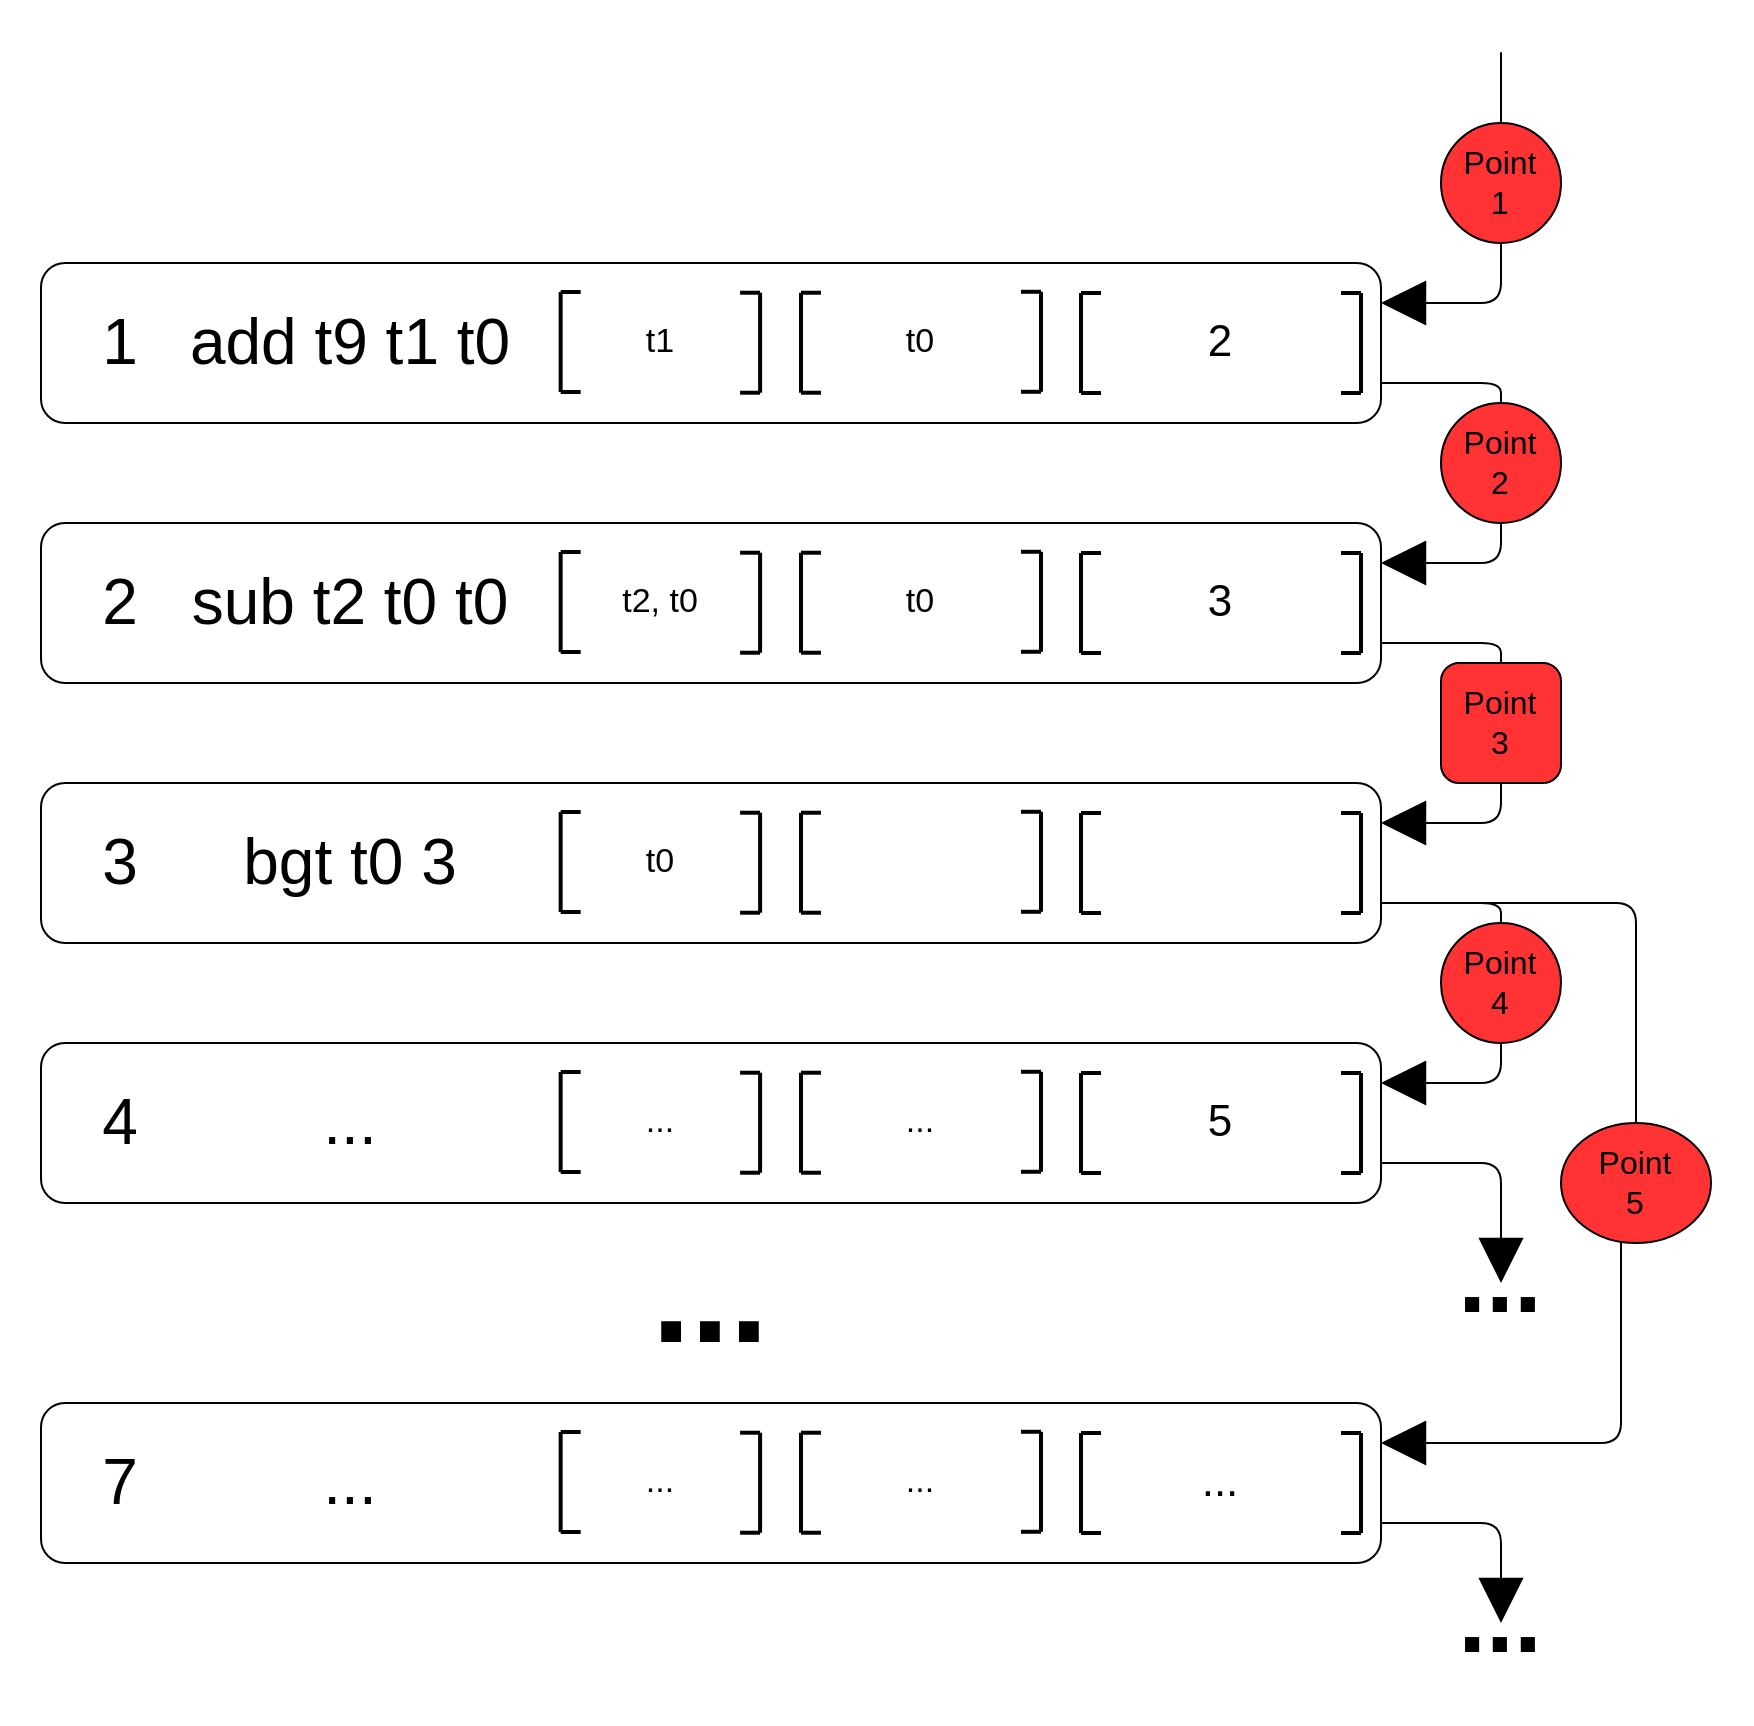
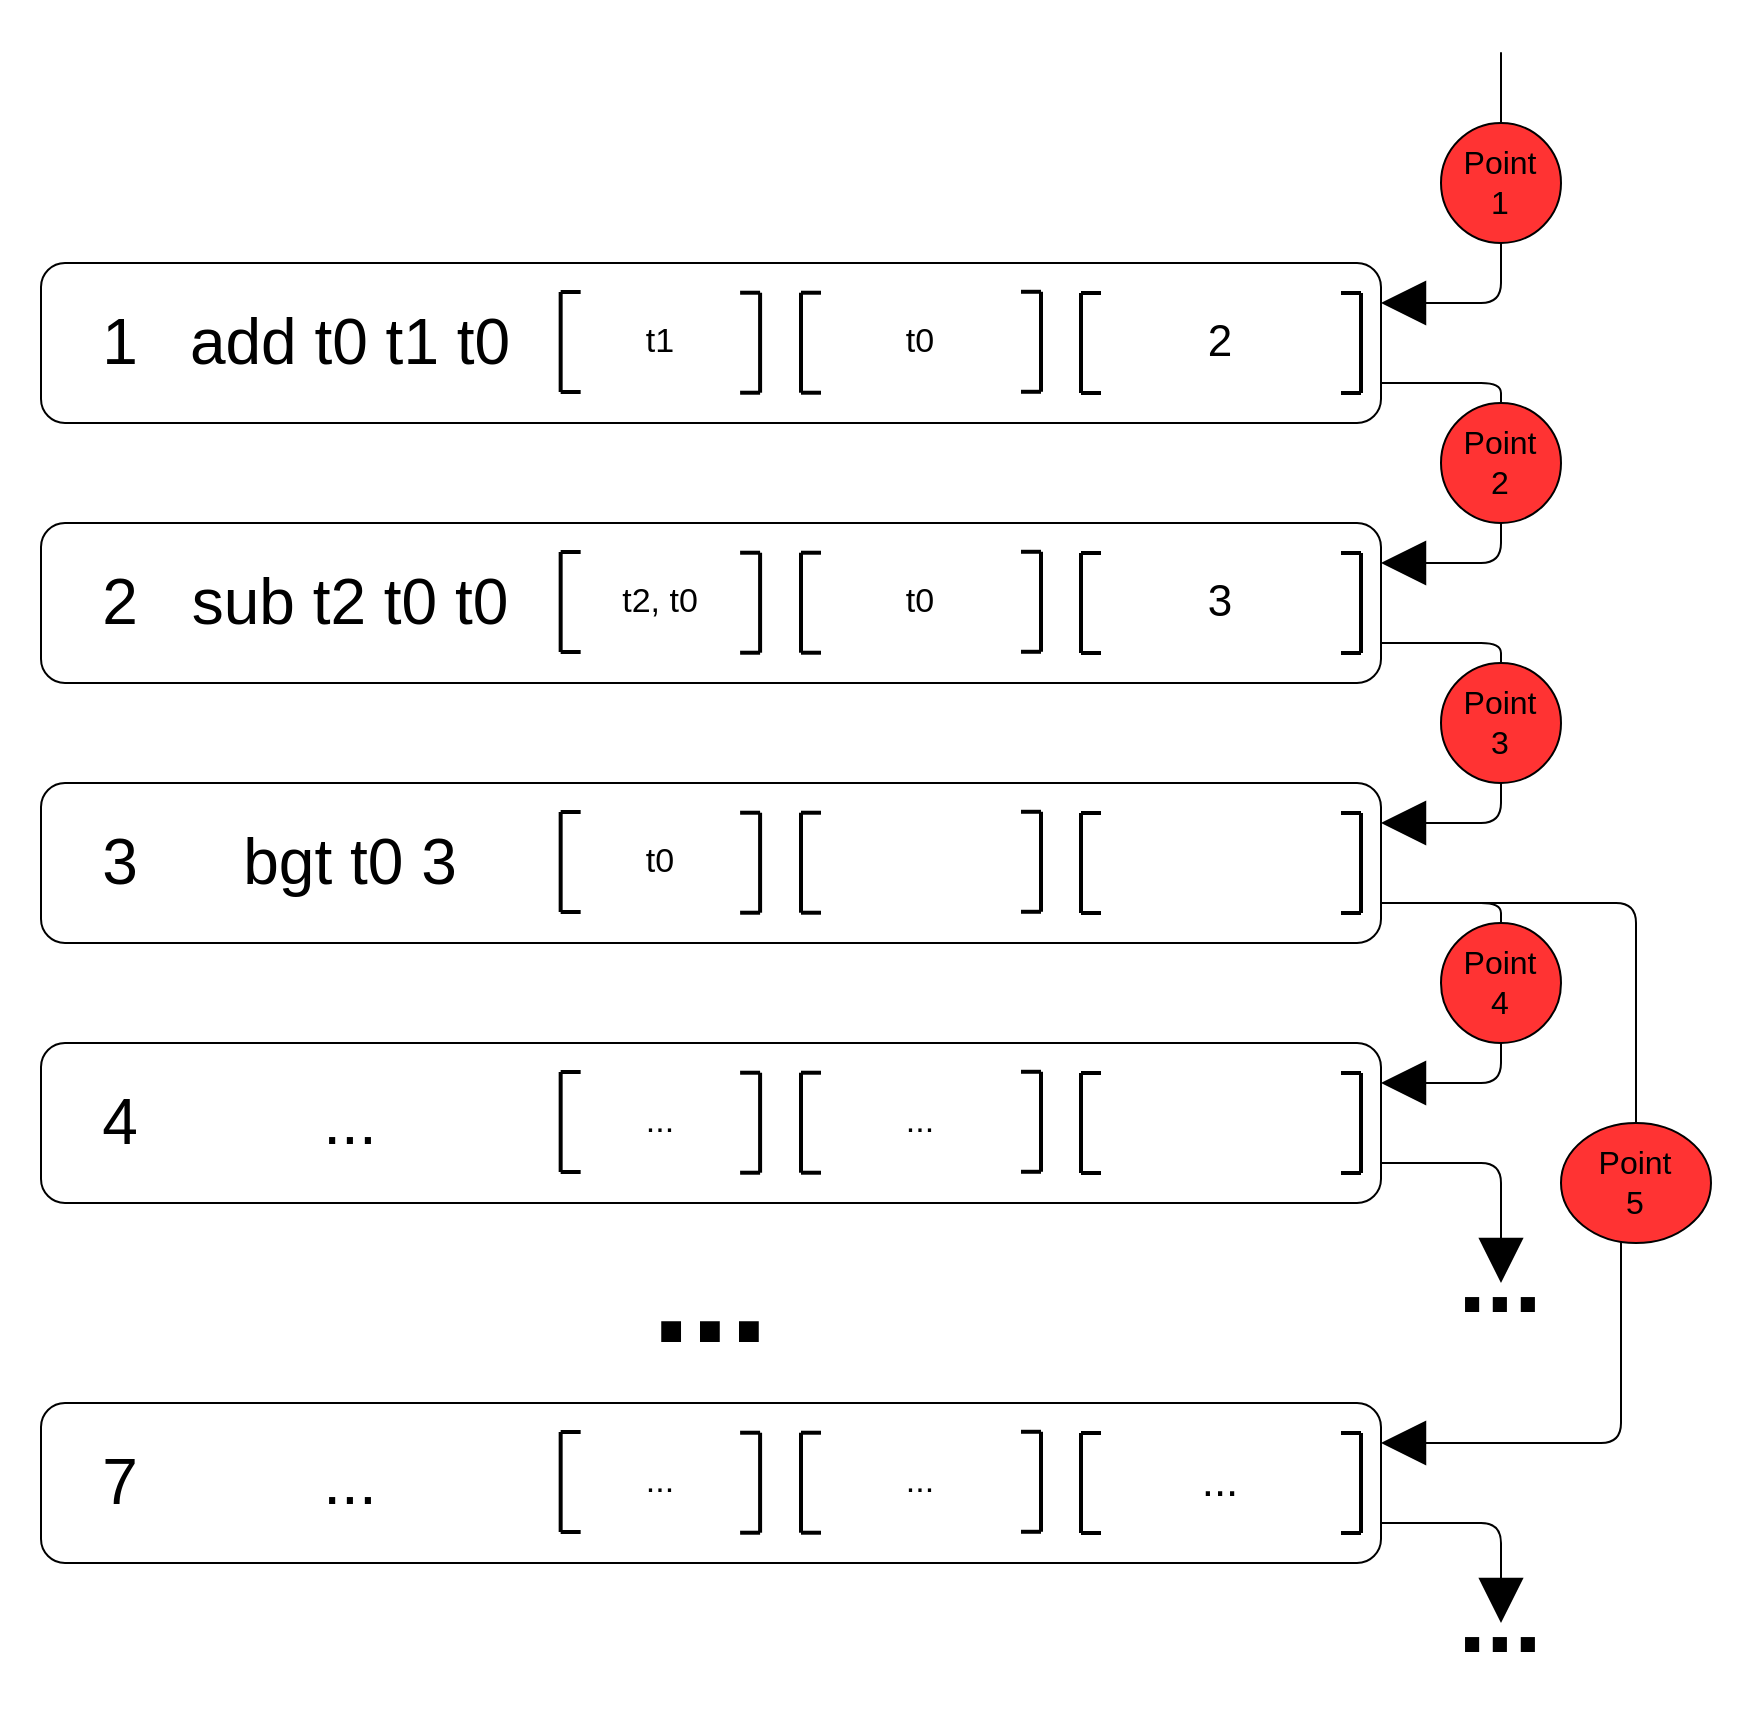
node "add t9 t1 t0": label "add t9 t1 t0" -> "add t0 t1 t0"
node "Point 3": shape rounded rectangle -> ellipse
node "5": removed
